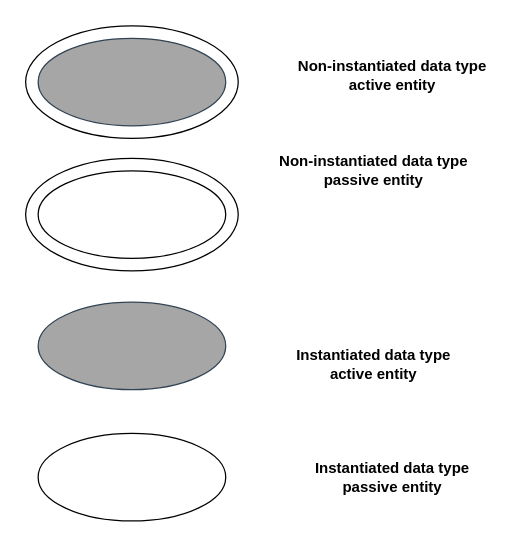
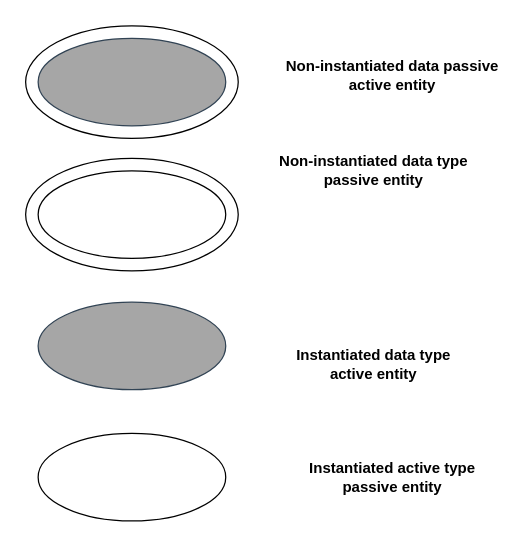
node "Non-instantiated data type active entity": label "Non-instantiated data type active entity" -> "Non-instantiated data passive active entity"
node "Instantiated data type passive entity": label "Instantiated data type passive entity" -> "Instantiated active type passive entity"
